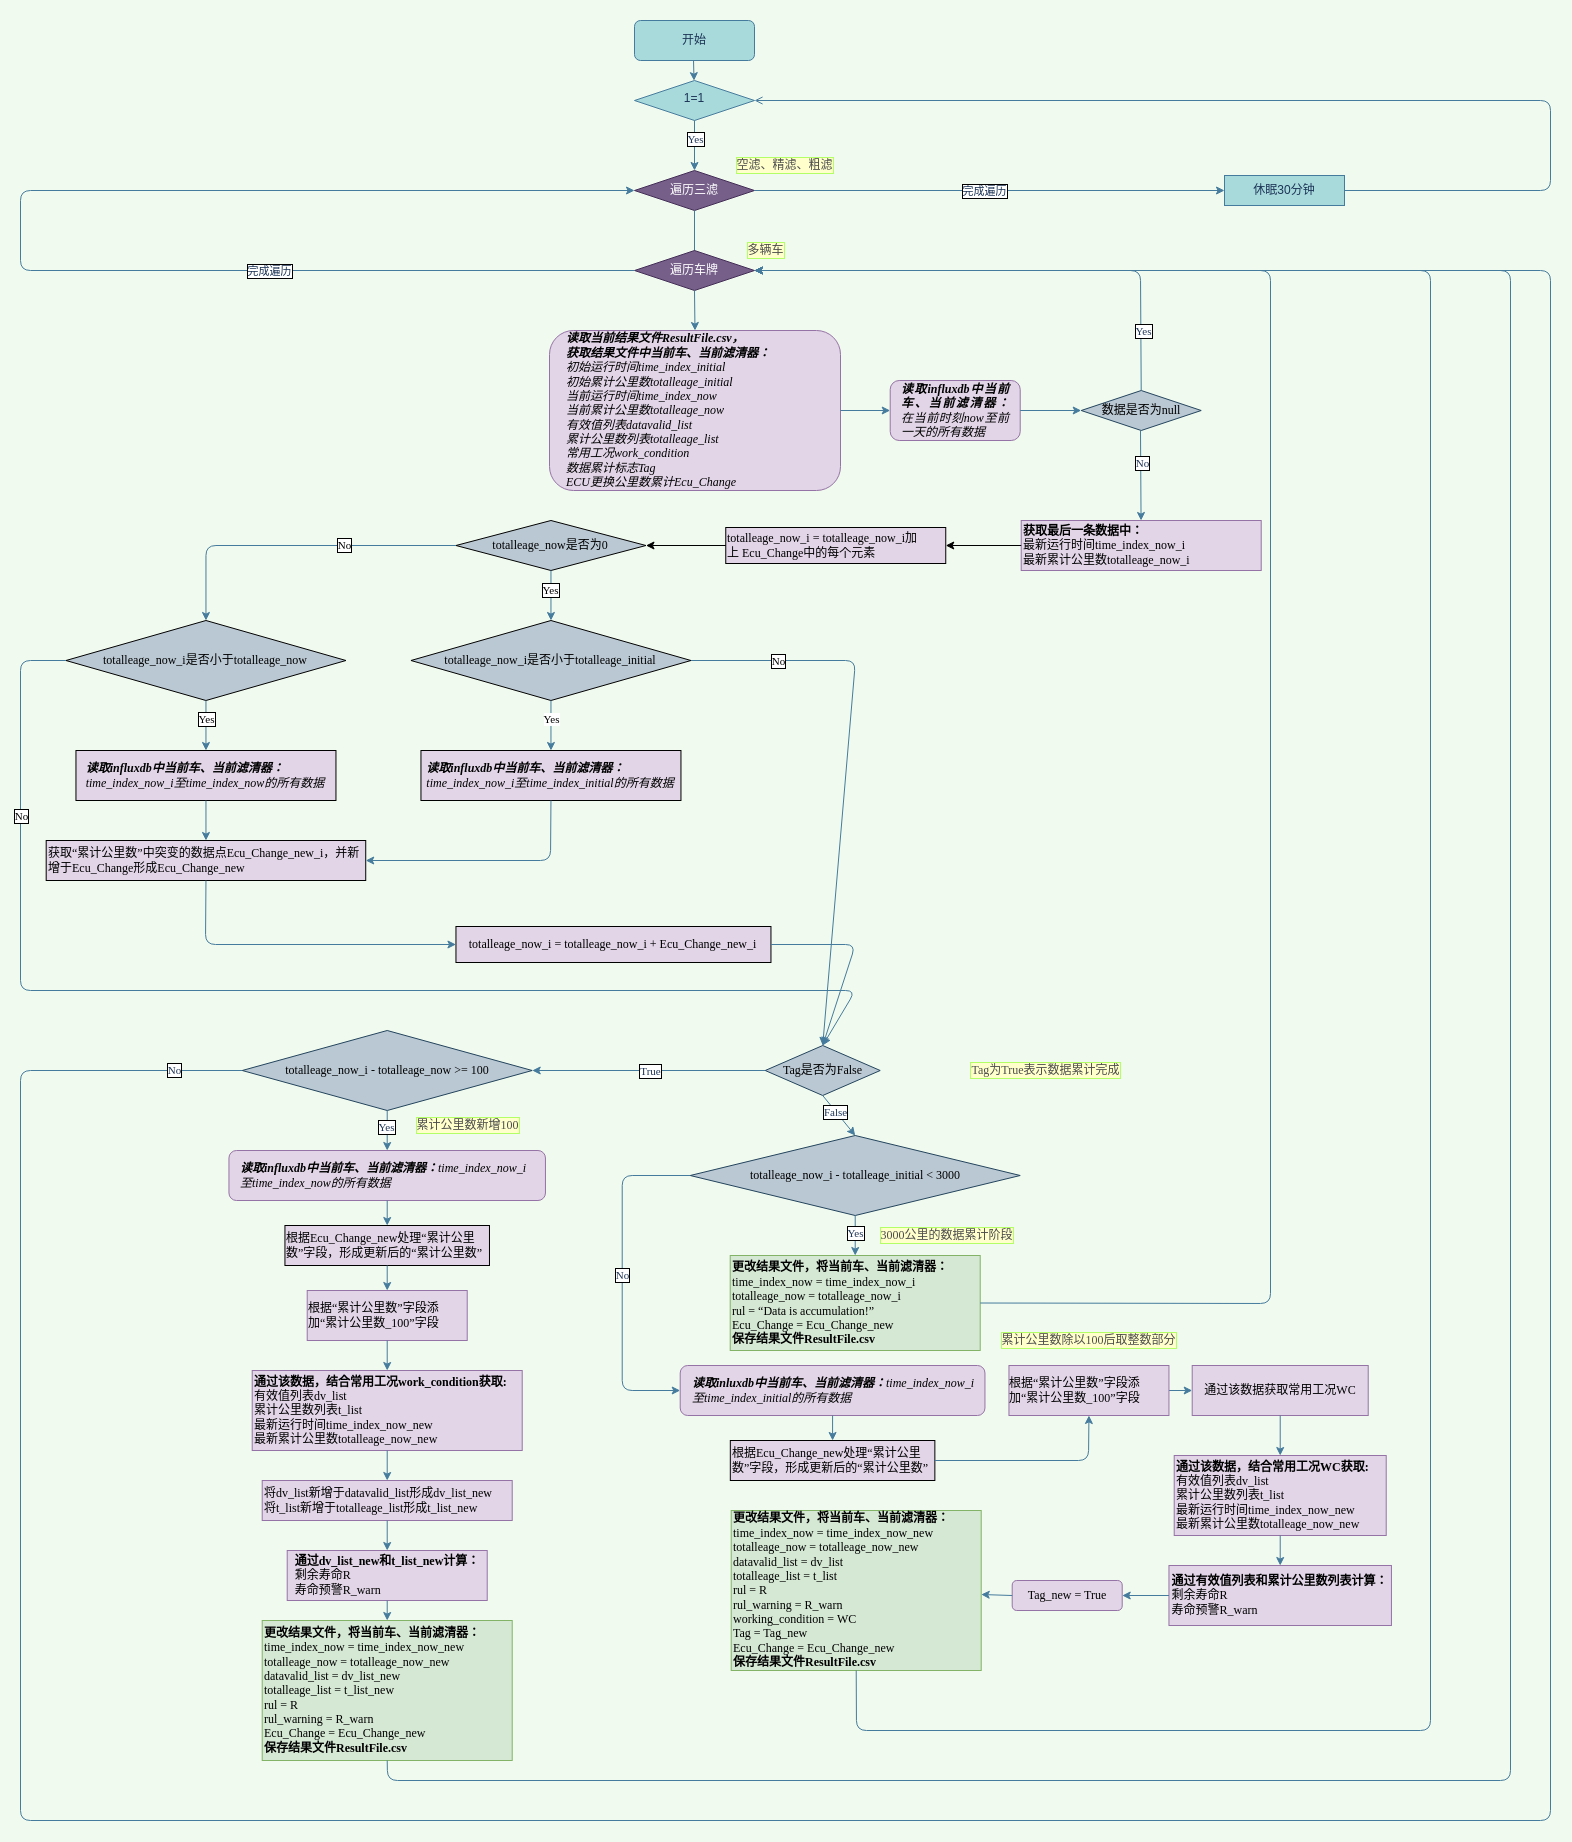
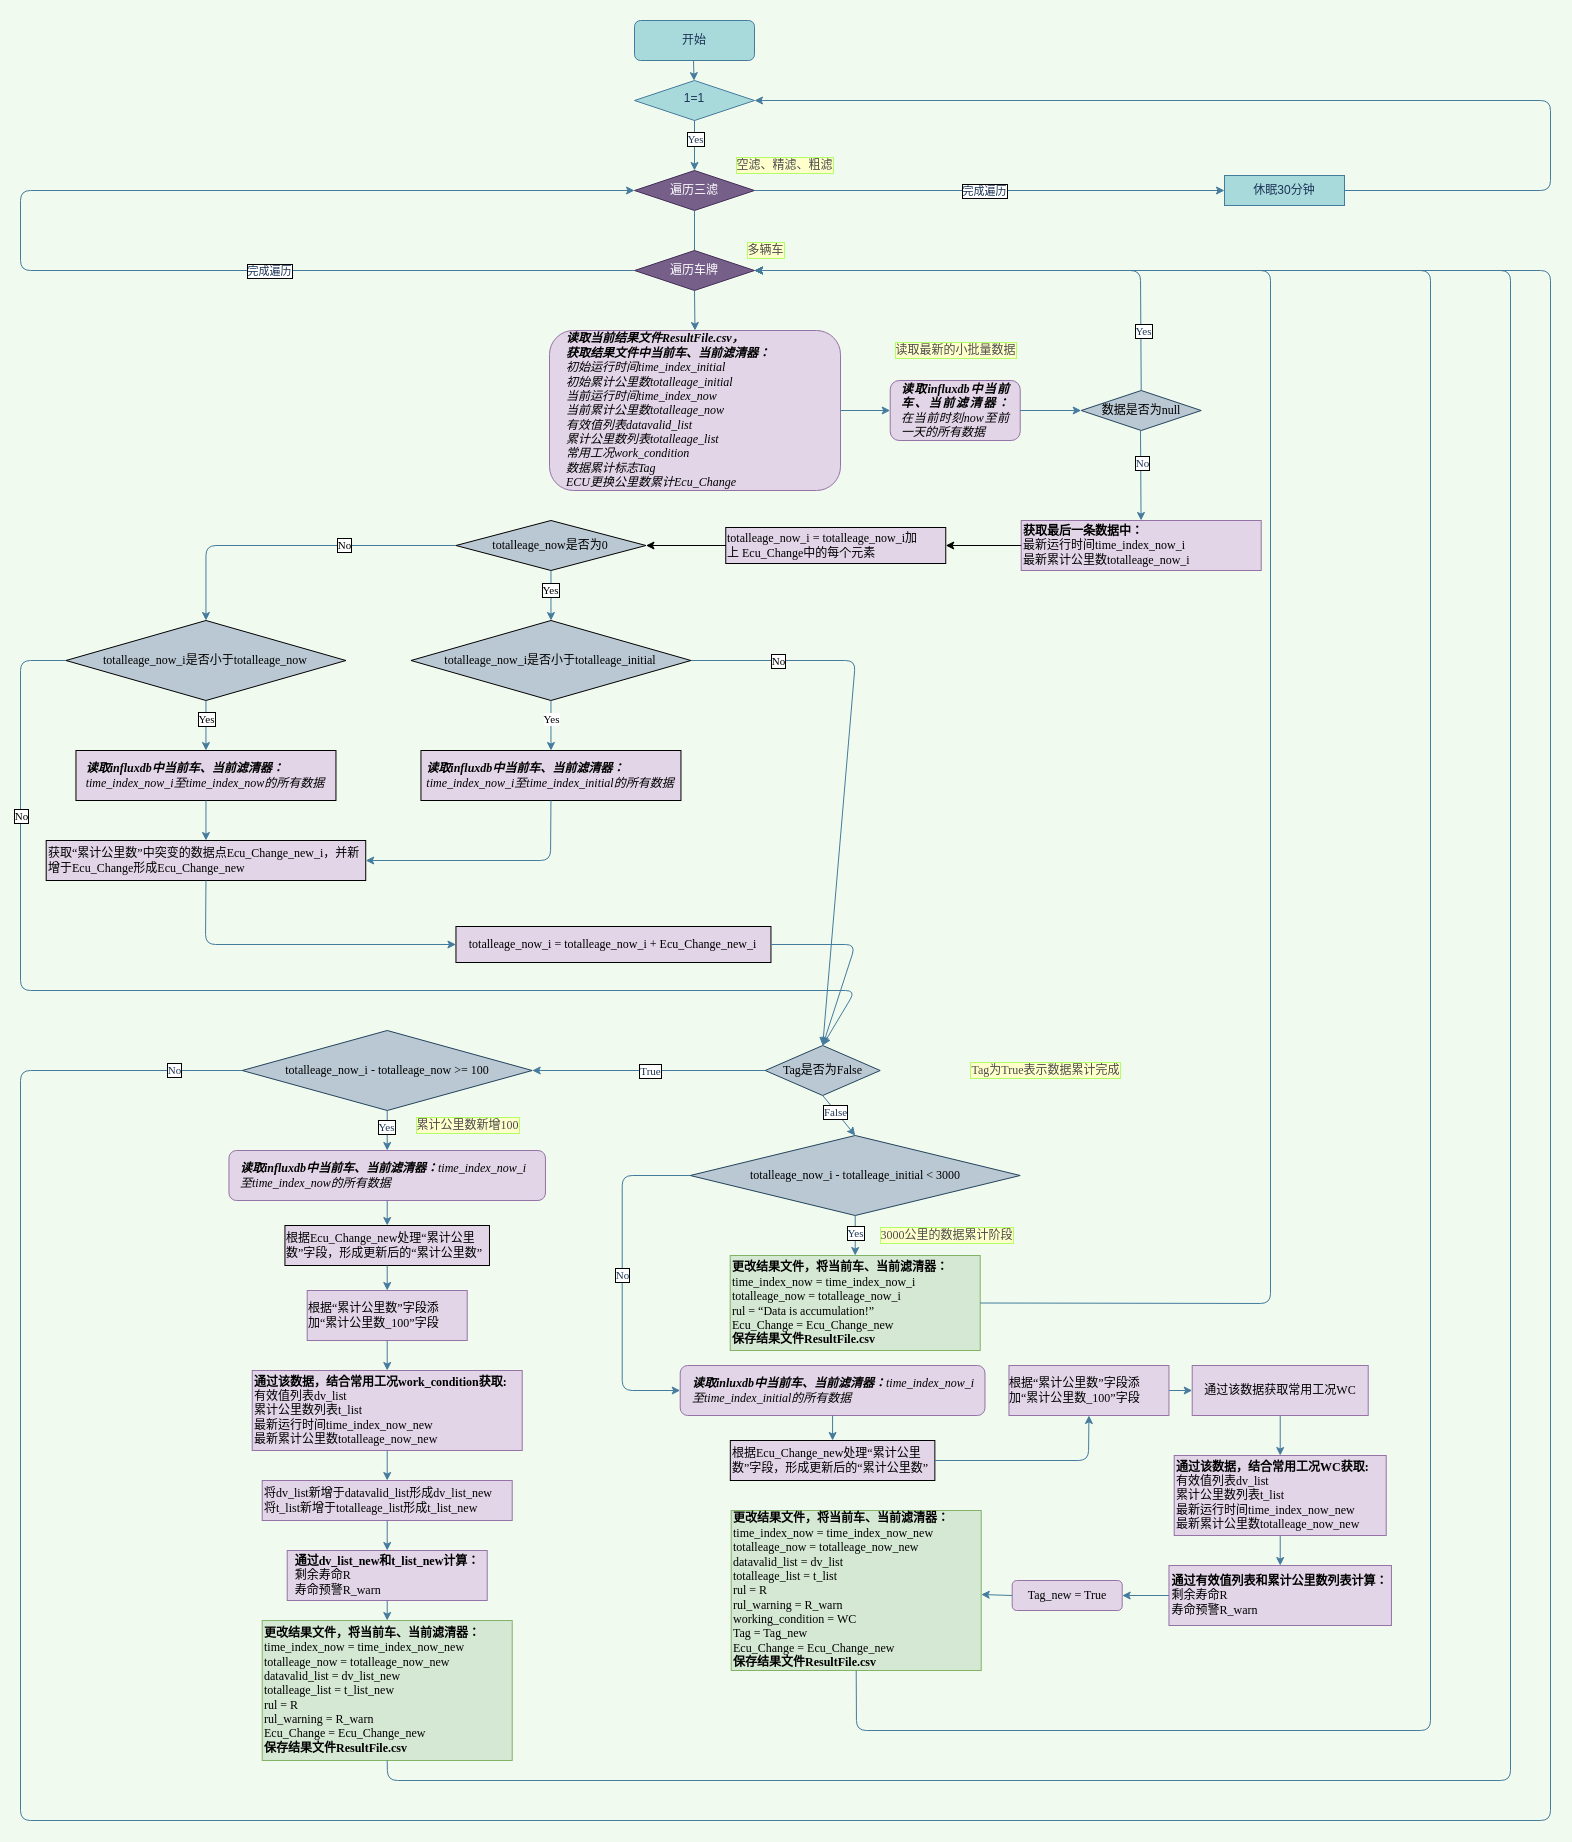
edge "休眠30分钟" -> "1=1": arrowhead open -> classic
node "读取最新的小批量数据": added
node "累计公里数除以100后取整数部分": removed
